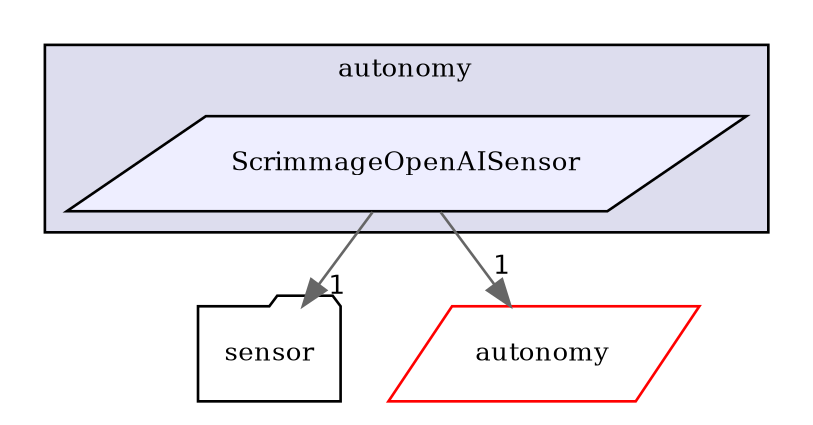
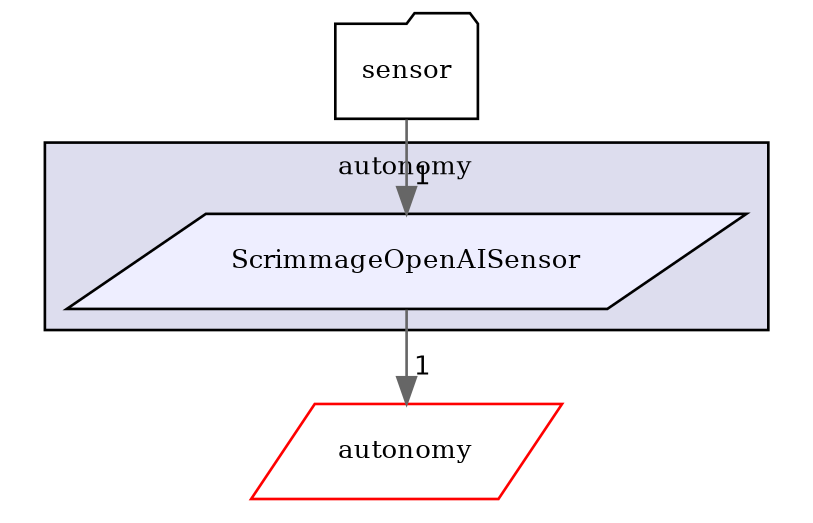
edge "ScrimmageOpenAISensor" -> "sensor": reversed
